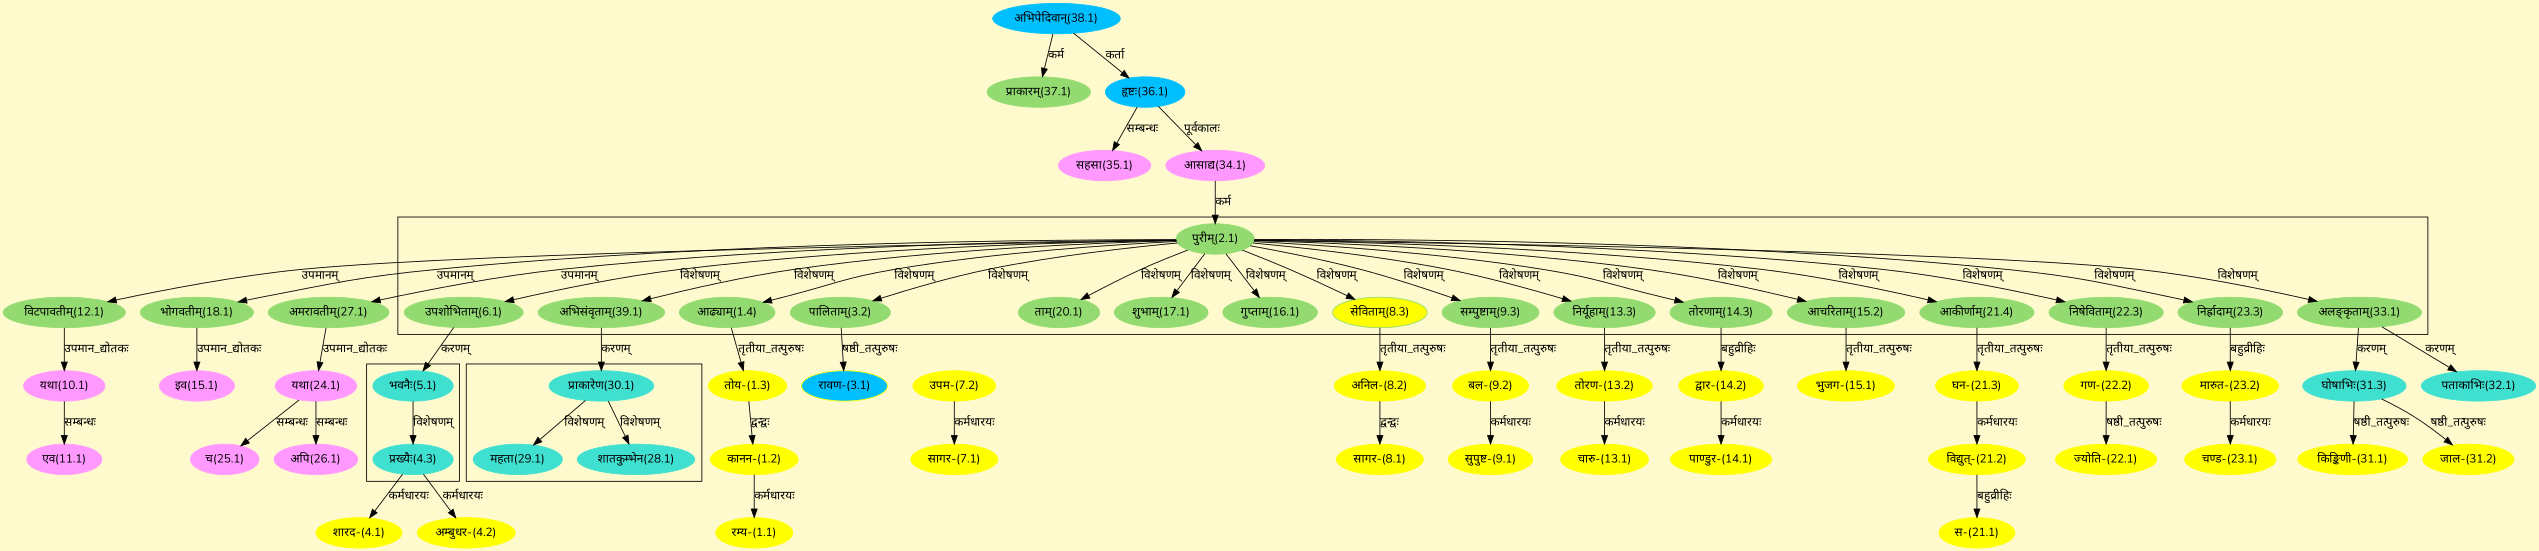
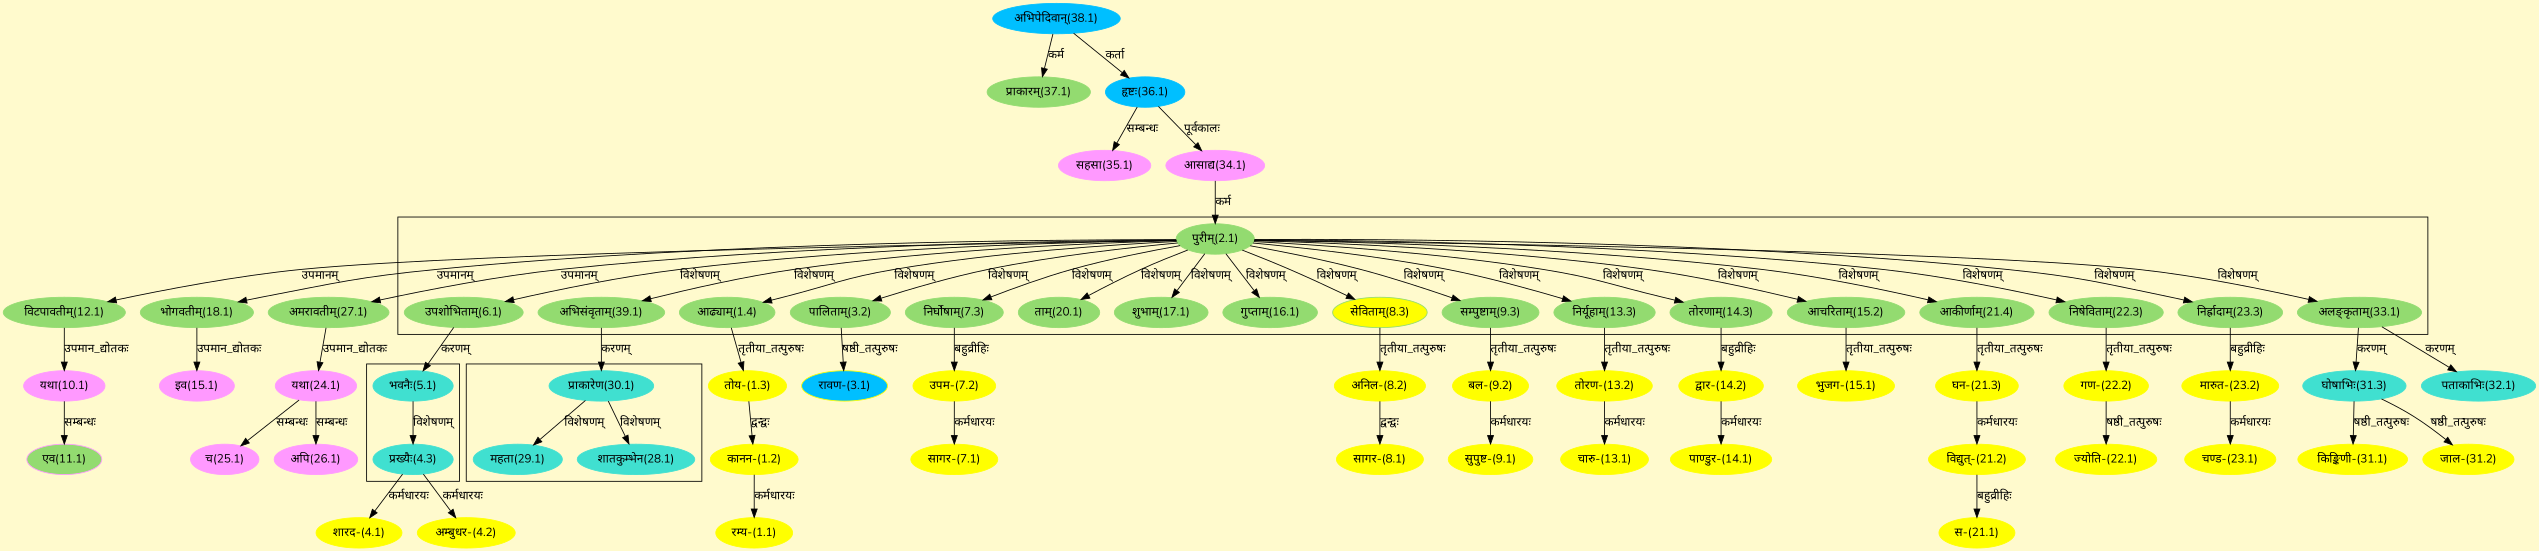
node "निर्घोषाम्(7.3)": added
node "एव(11.1)": fillcolor #ff99ff -> #93db70
